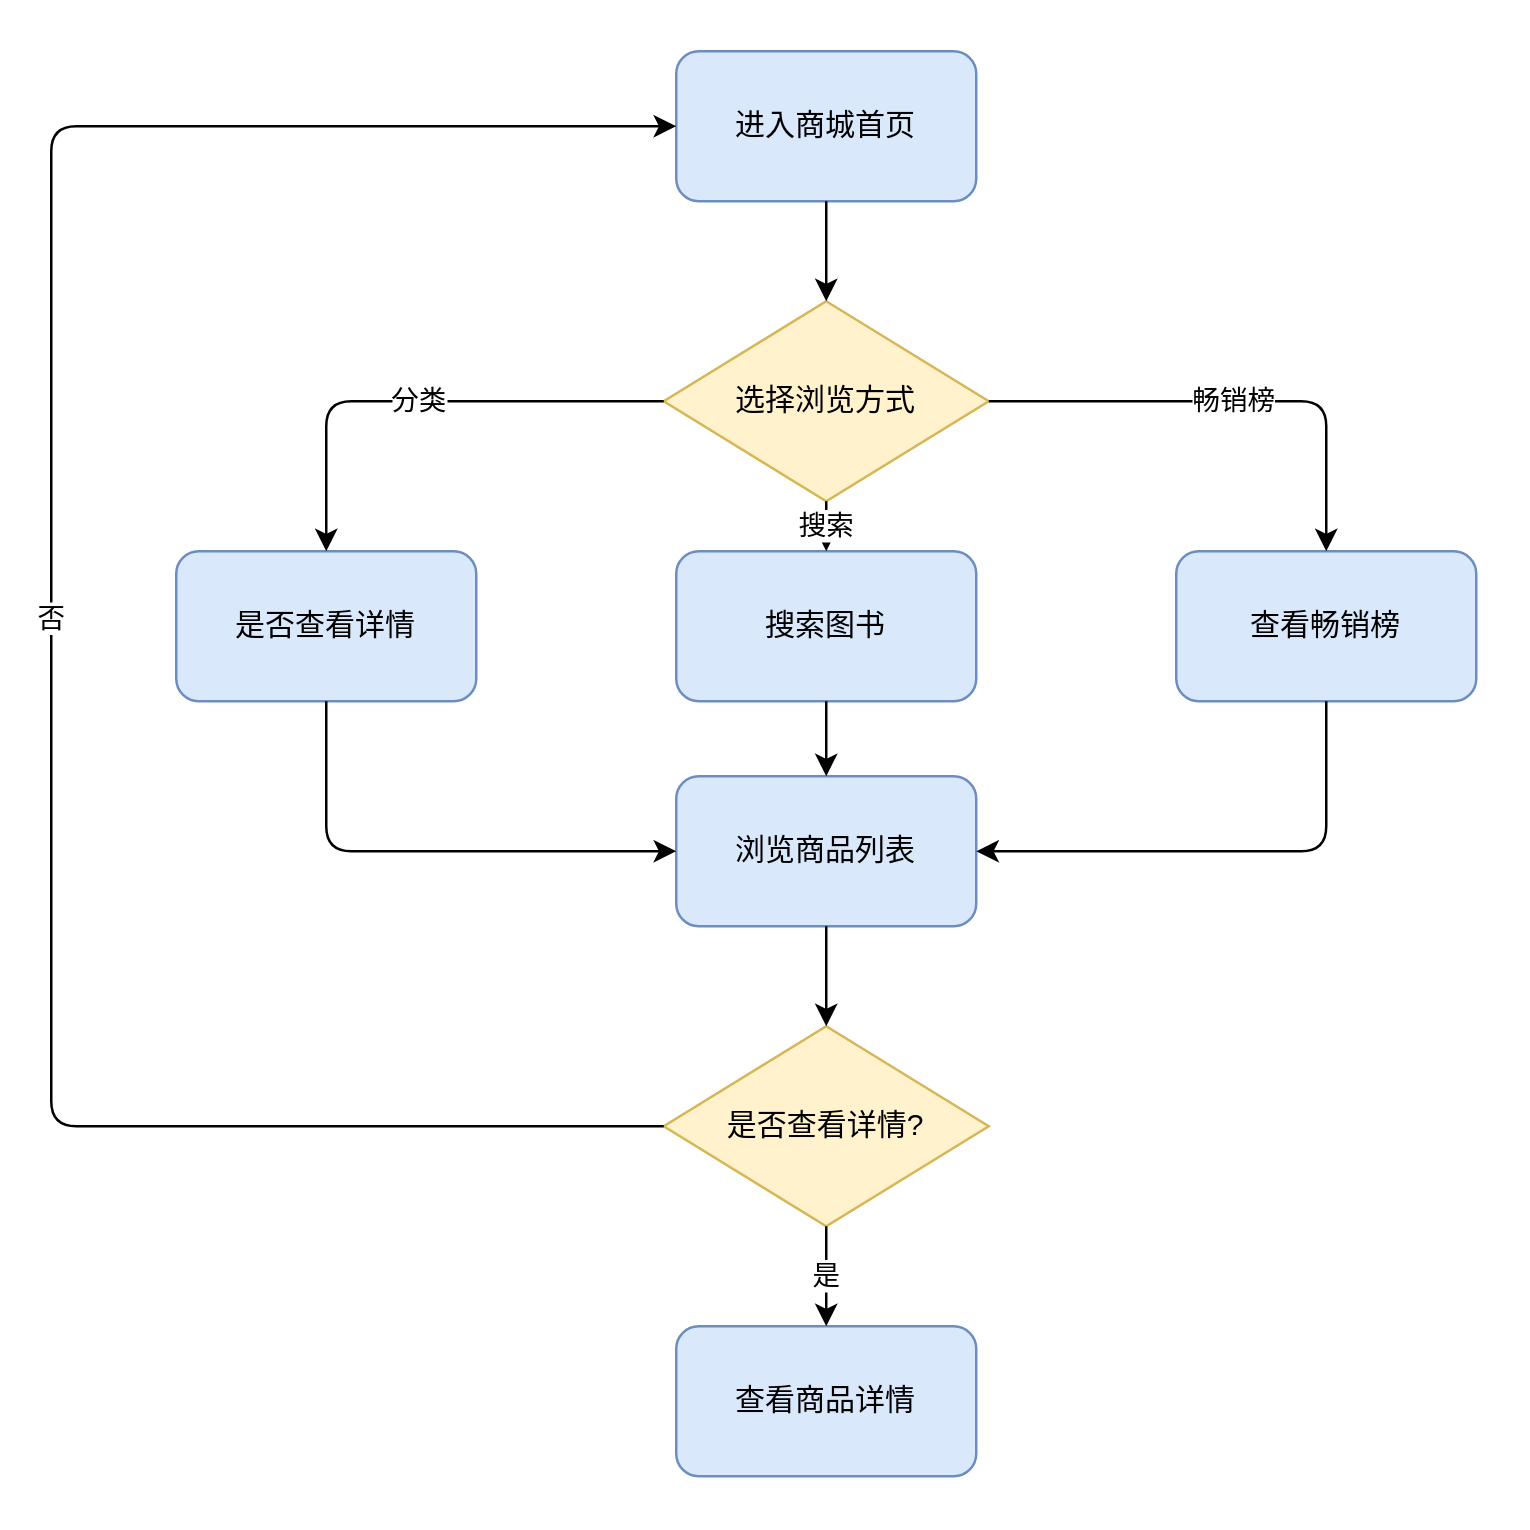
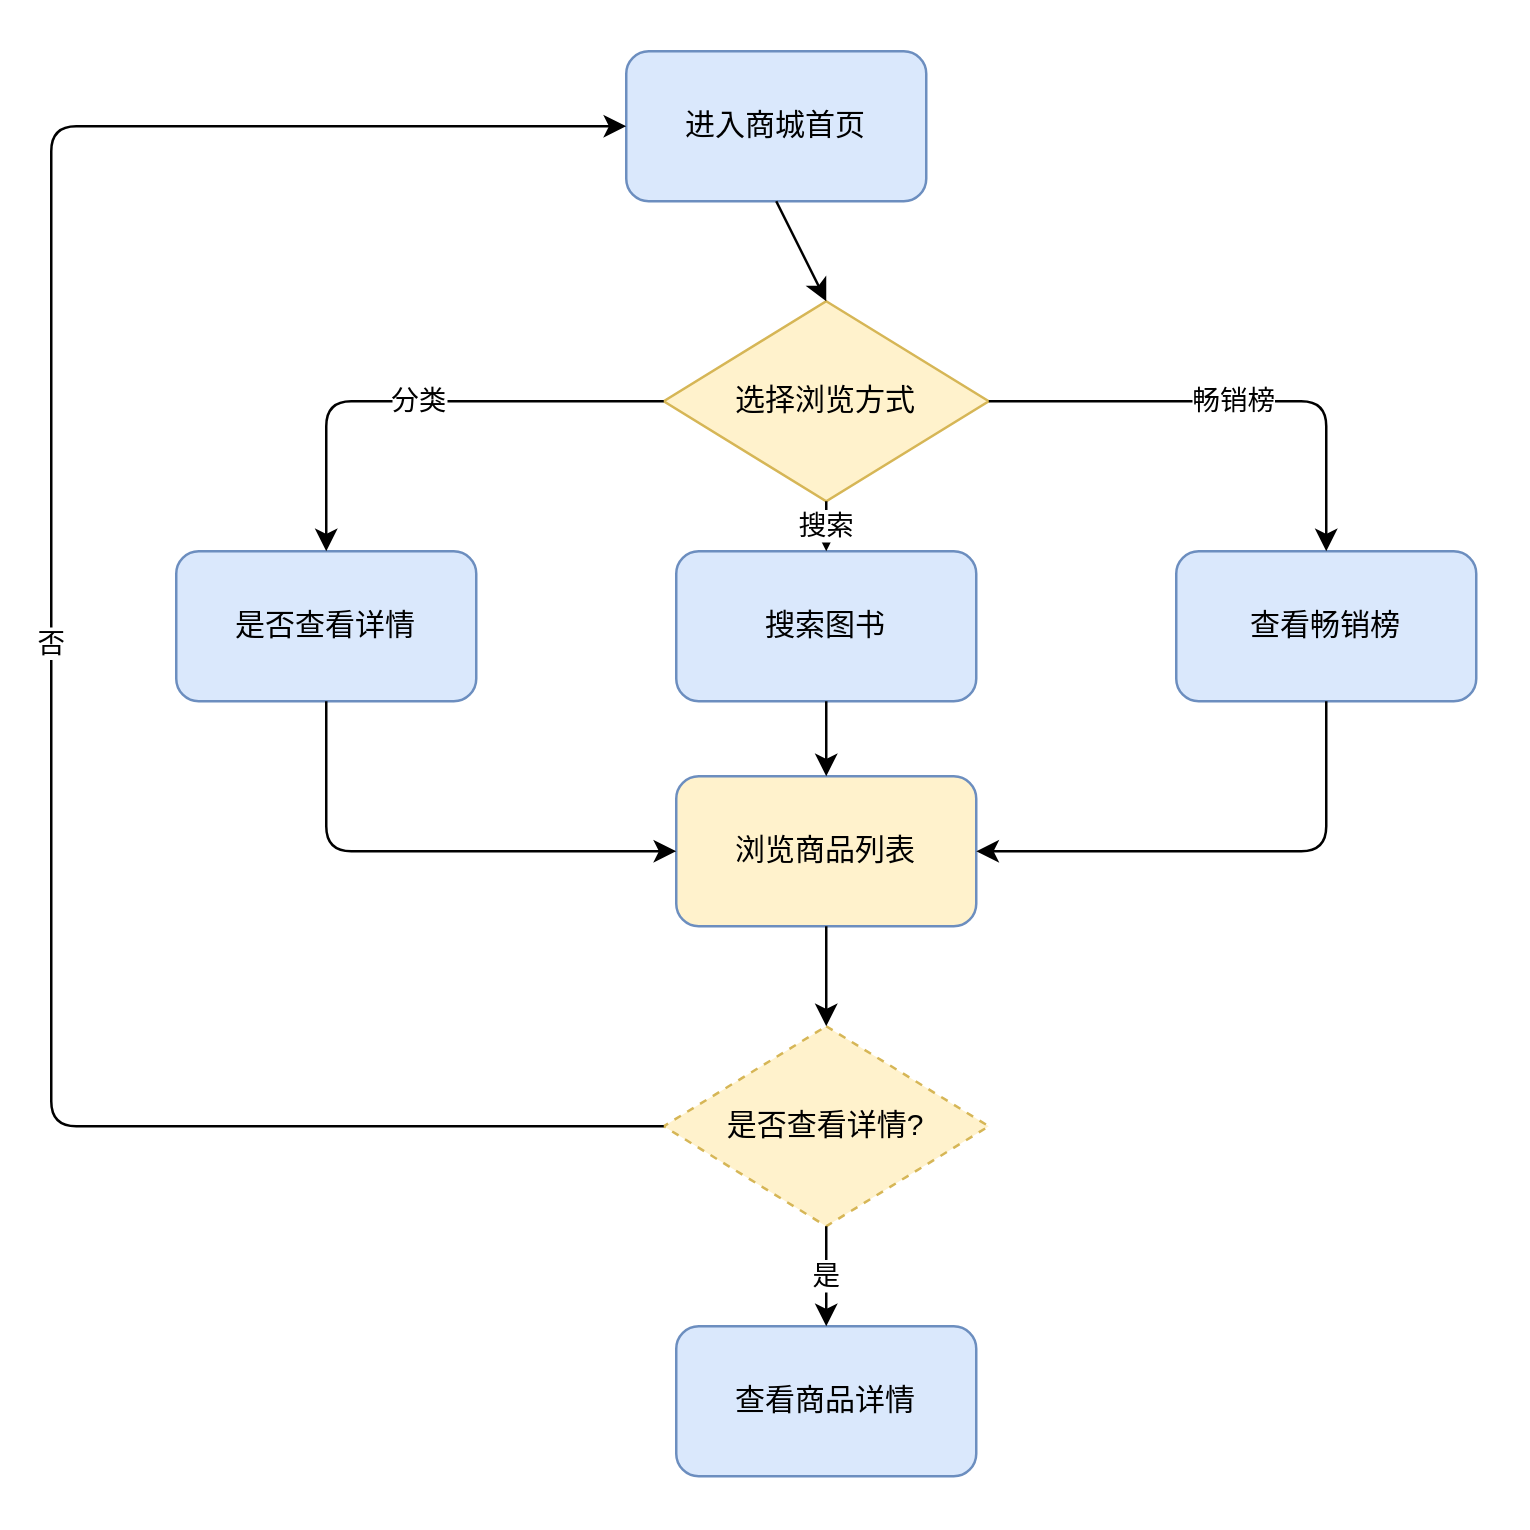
node "进入商城首页": moved (826, 126) -> (776, 126)
node "浏览商品列表": fillcolor #dae8fc -> #fff2cc
node "是否查看详情?": style solid -> dashed
